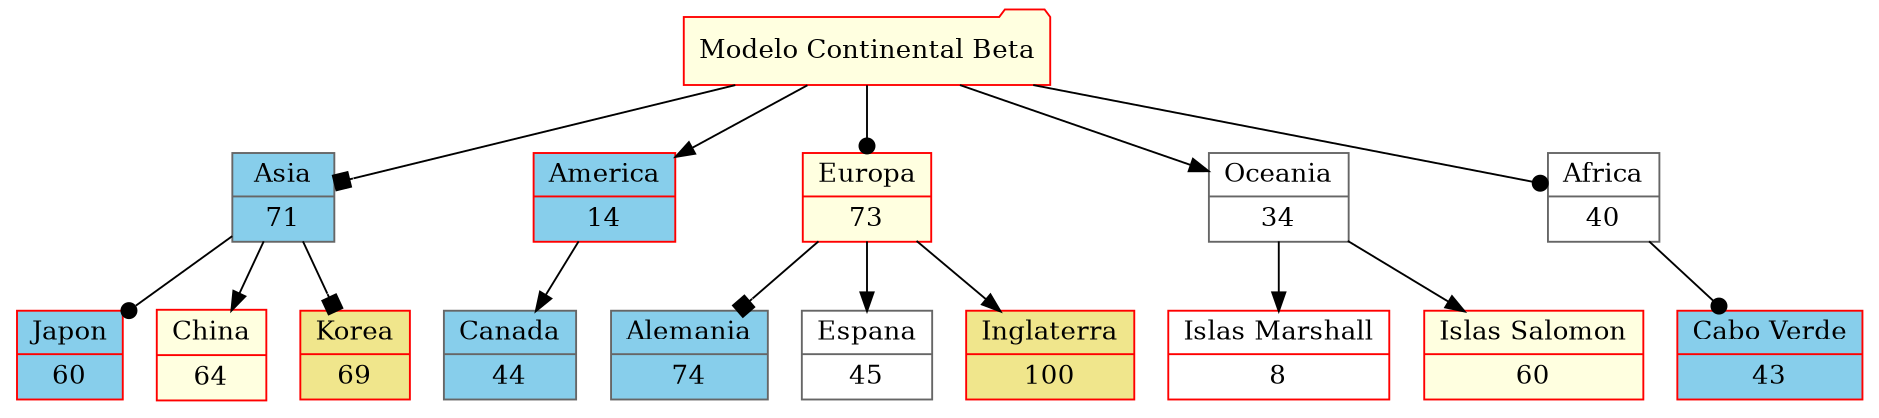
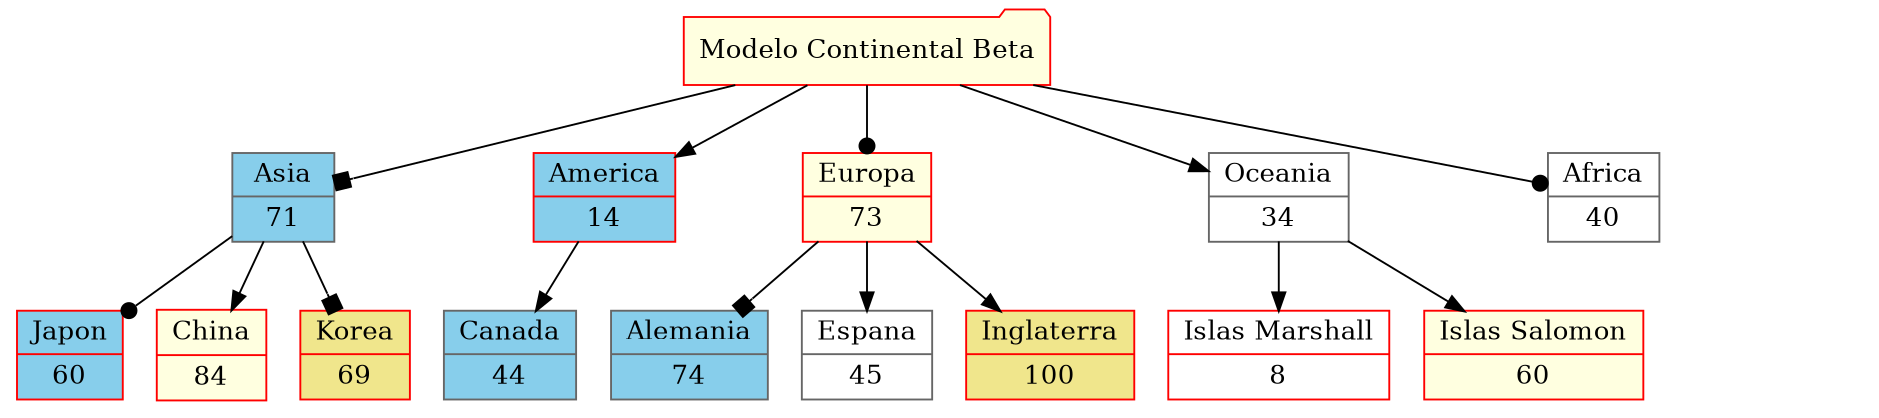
node "Cabo Verde": removed
node "China": text "64" -> "84"
